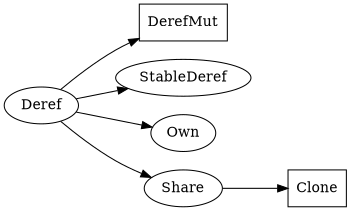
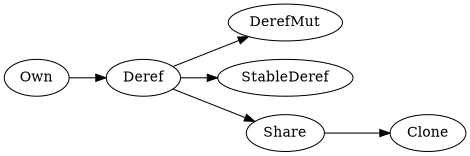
node "DerefMut": shape box -> ellipse
edge "Deref" -> "Own": reversed
node "Clone": shape box -> ellipse
